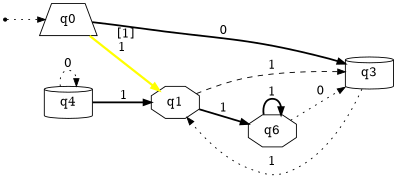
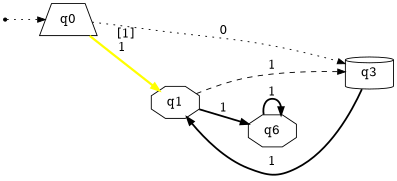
edge "q0" -> "q3": style bold -> dotted
node "q4": removed
edge "q6" -> "q3": removed, label "0"
edge "q3" -> "q1": style dotted -> bold
